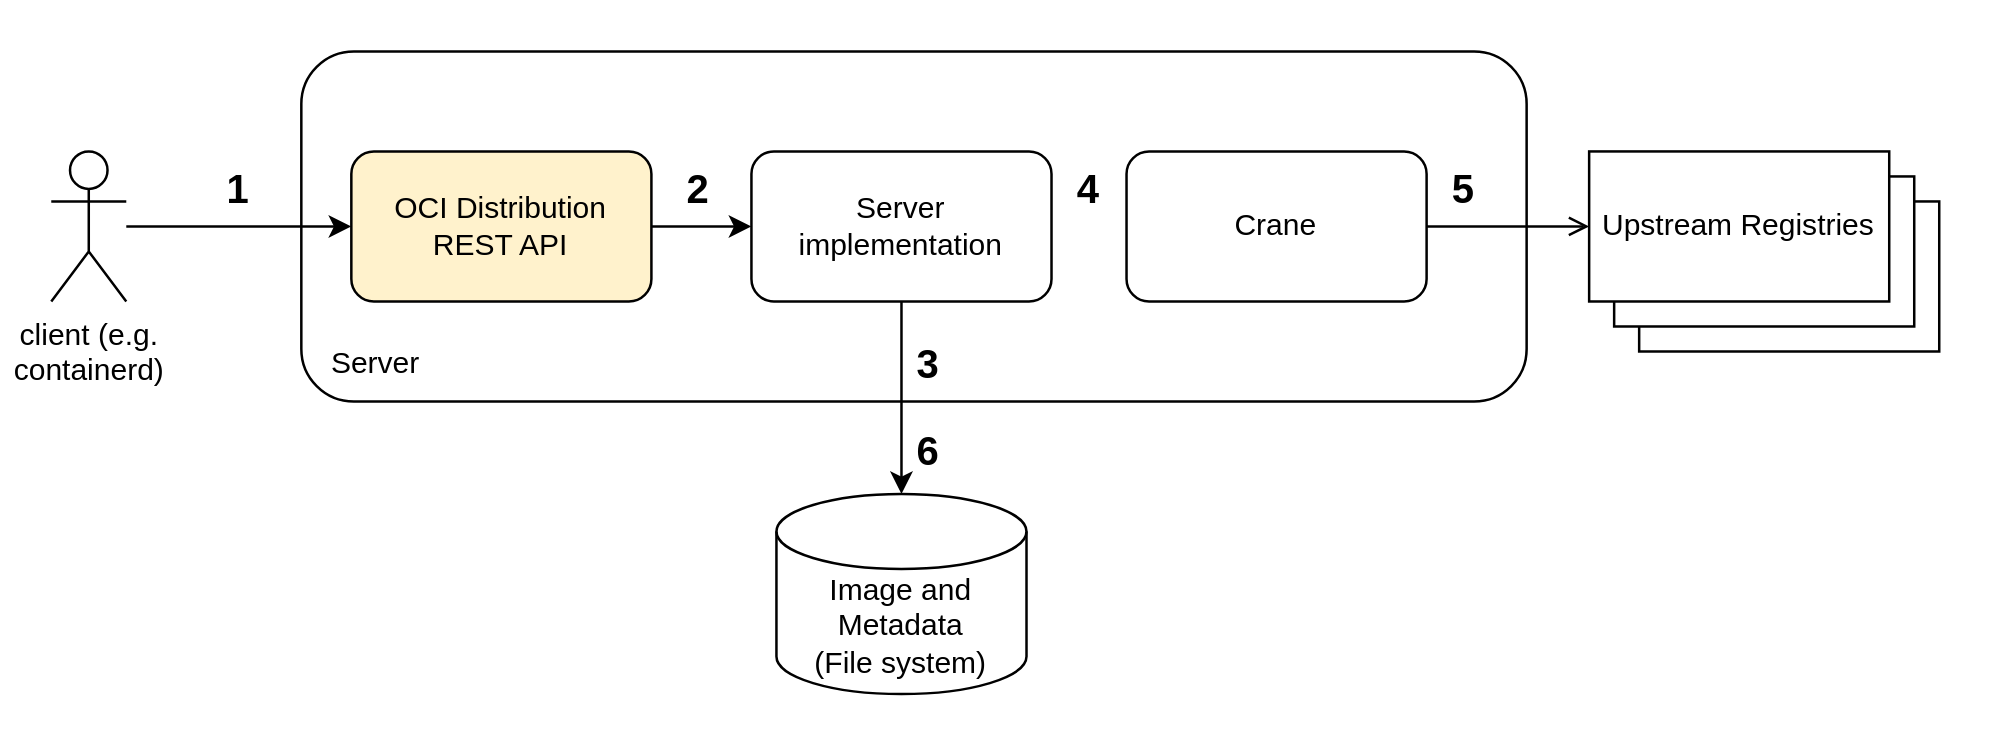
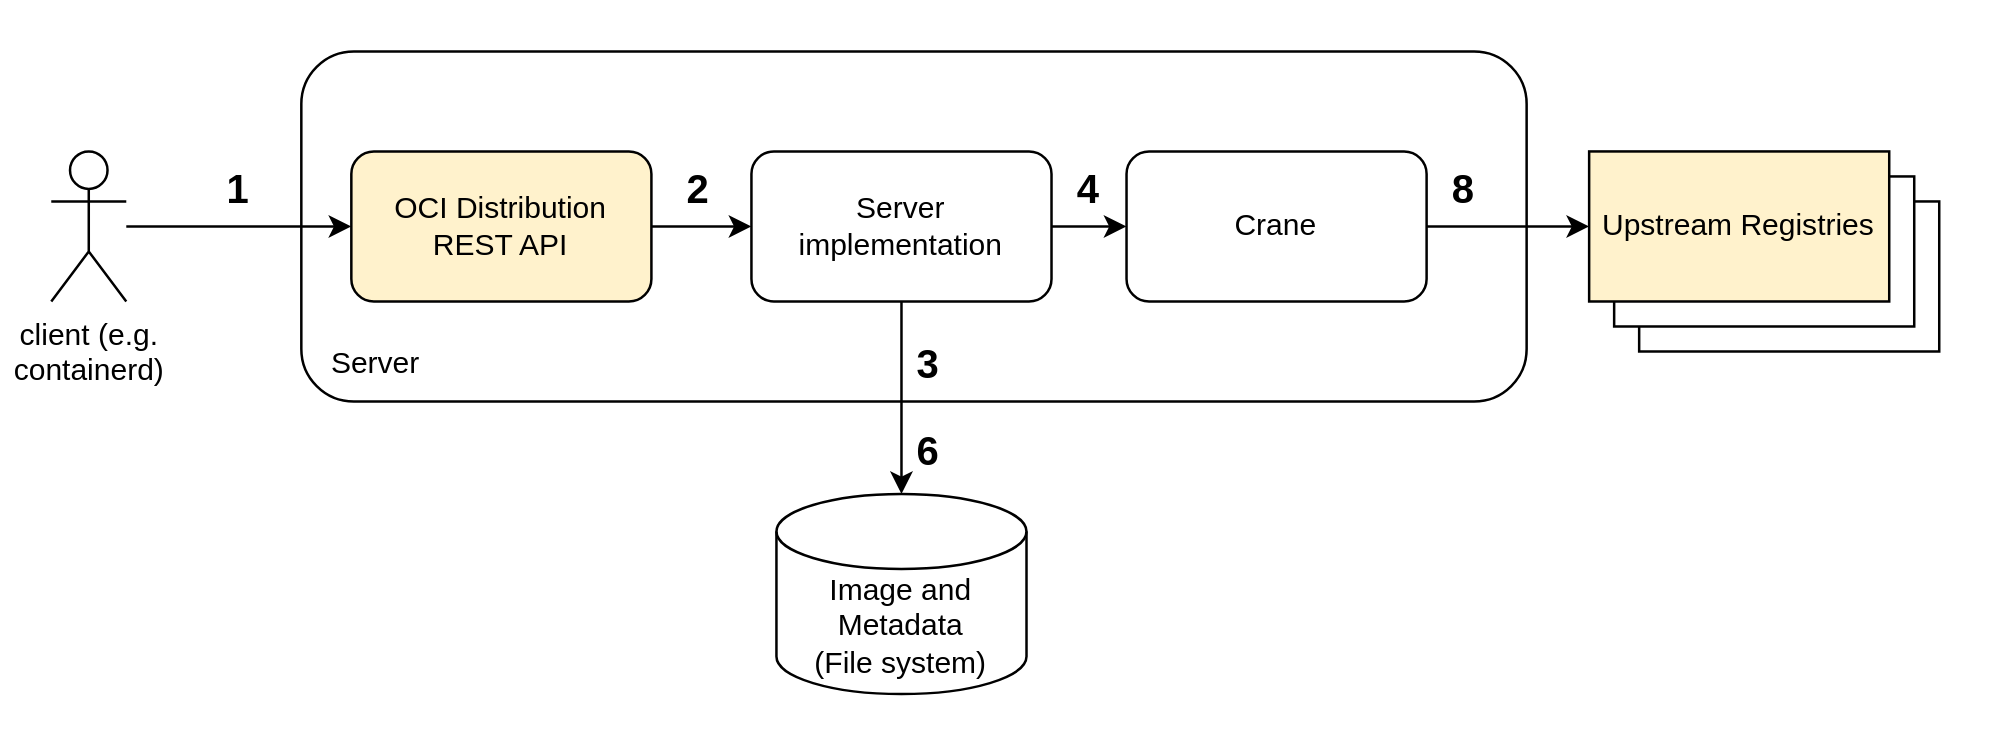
node "5": label "5" -> "8"
edge "Server implementation" -> "Crane": added
edge "Crane" -> "Upstream Registries": arrowhead open -> classic
node "Upstream Registries": fillcolor #ffffff -> #fff2cc
